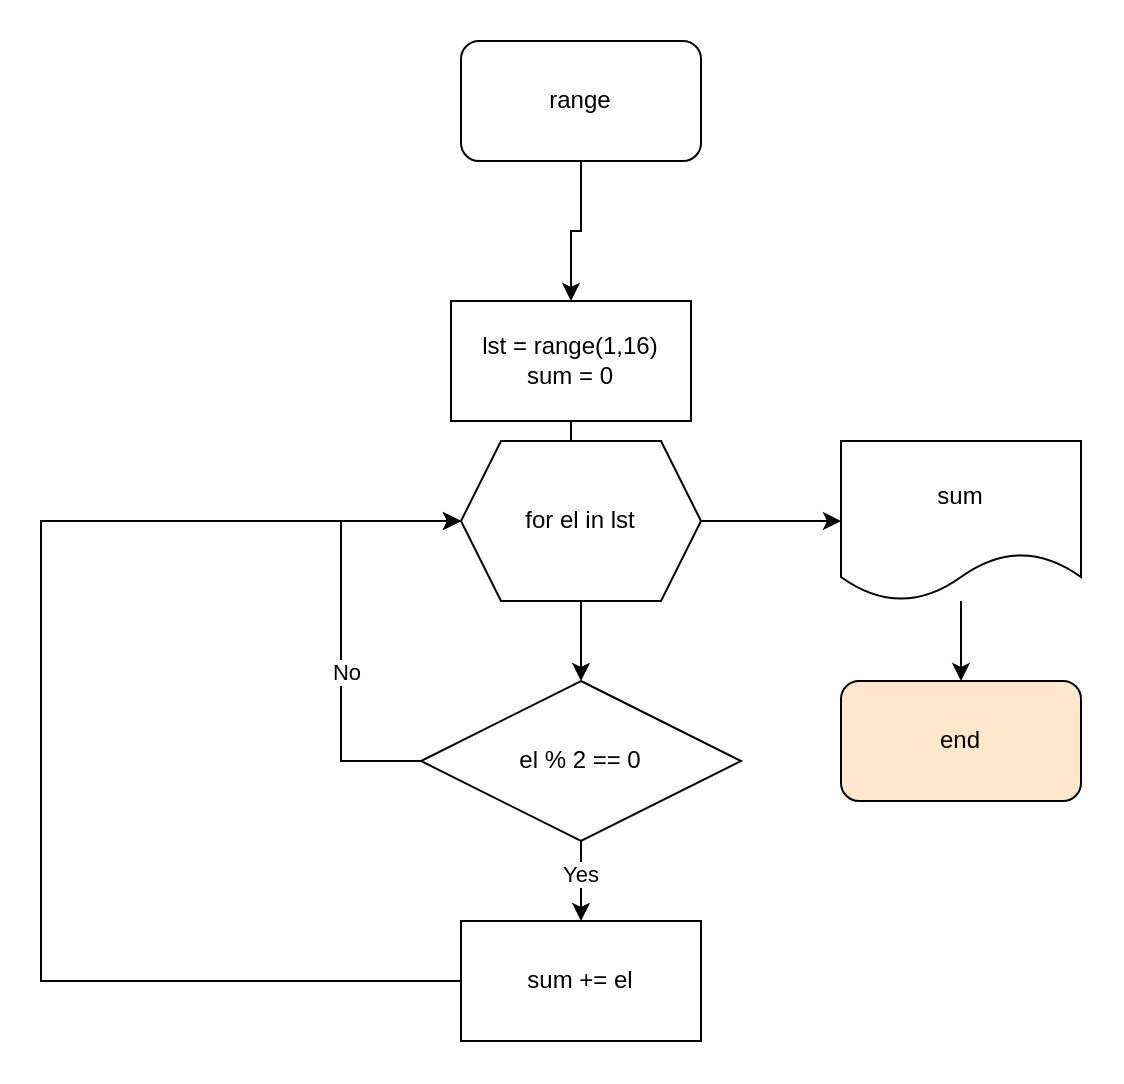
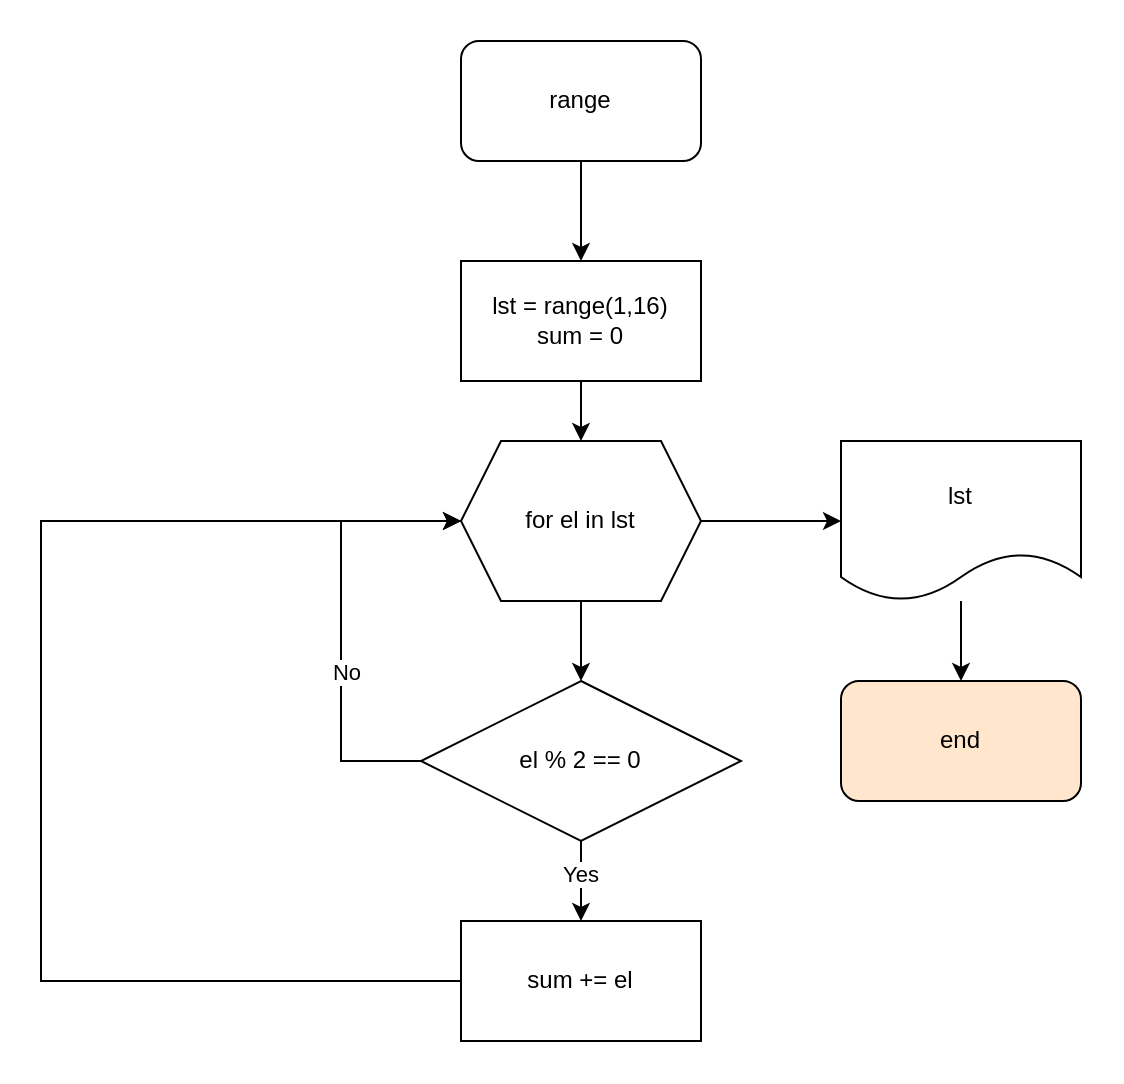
node "lst = range(1,16) sum = 0": moved (571, 361) -> (581, 321)
node "sum": label "sum" -> "lst"
